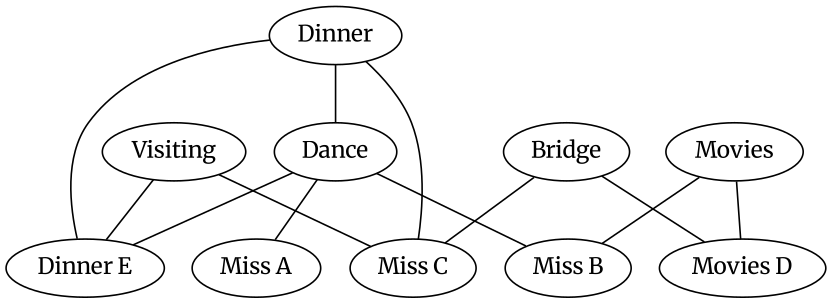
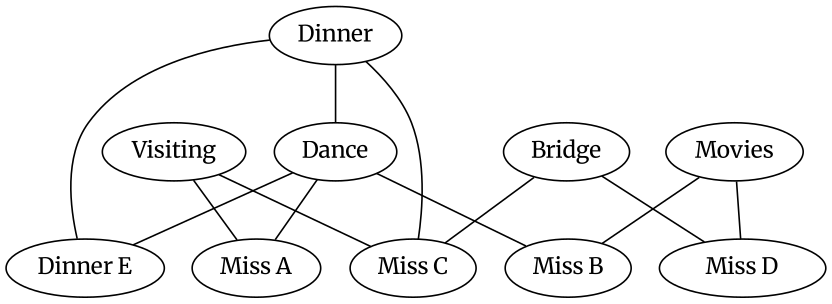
edge "Visiting" -- "Dinner E": now "Visiting" -- "Miss A"
node "Movies D": label "Movies D" -> "Miss D"
